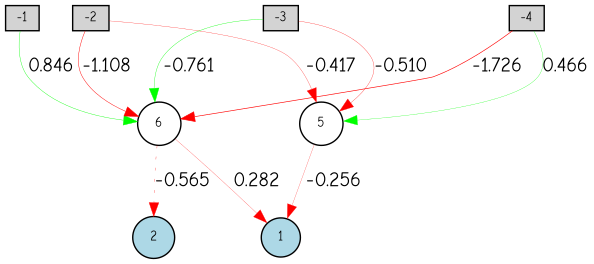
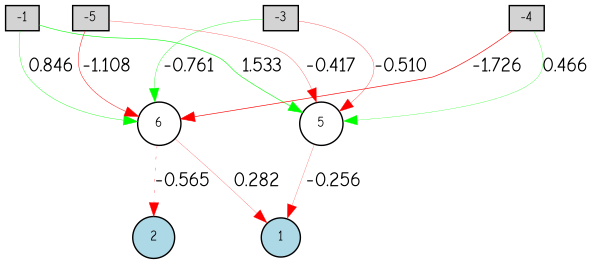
node "-2": label "-2" -> "-5"
edge "-1" -> "5": added, label "1.533"
